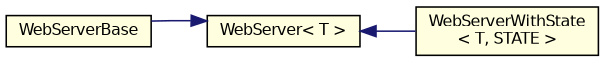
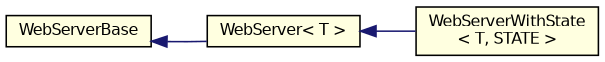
edge "WebServerBase" -> "WebServer< T >": reversed
